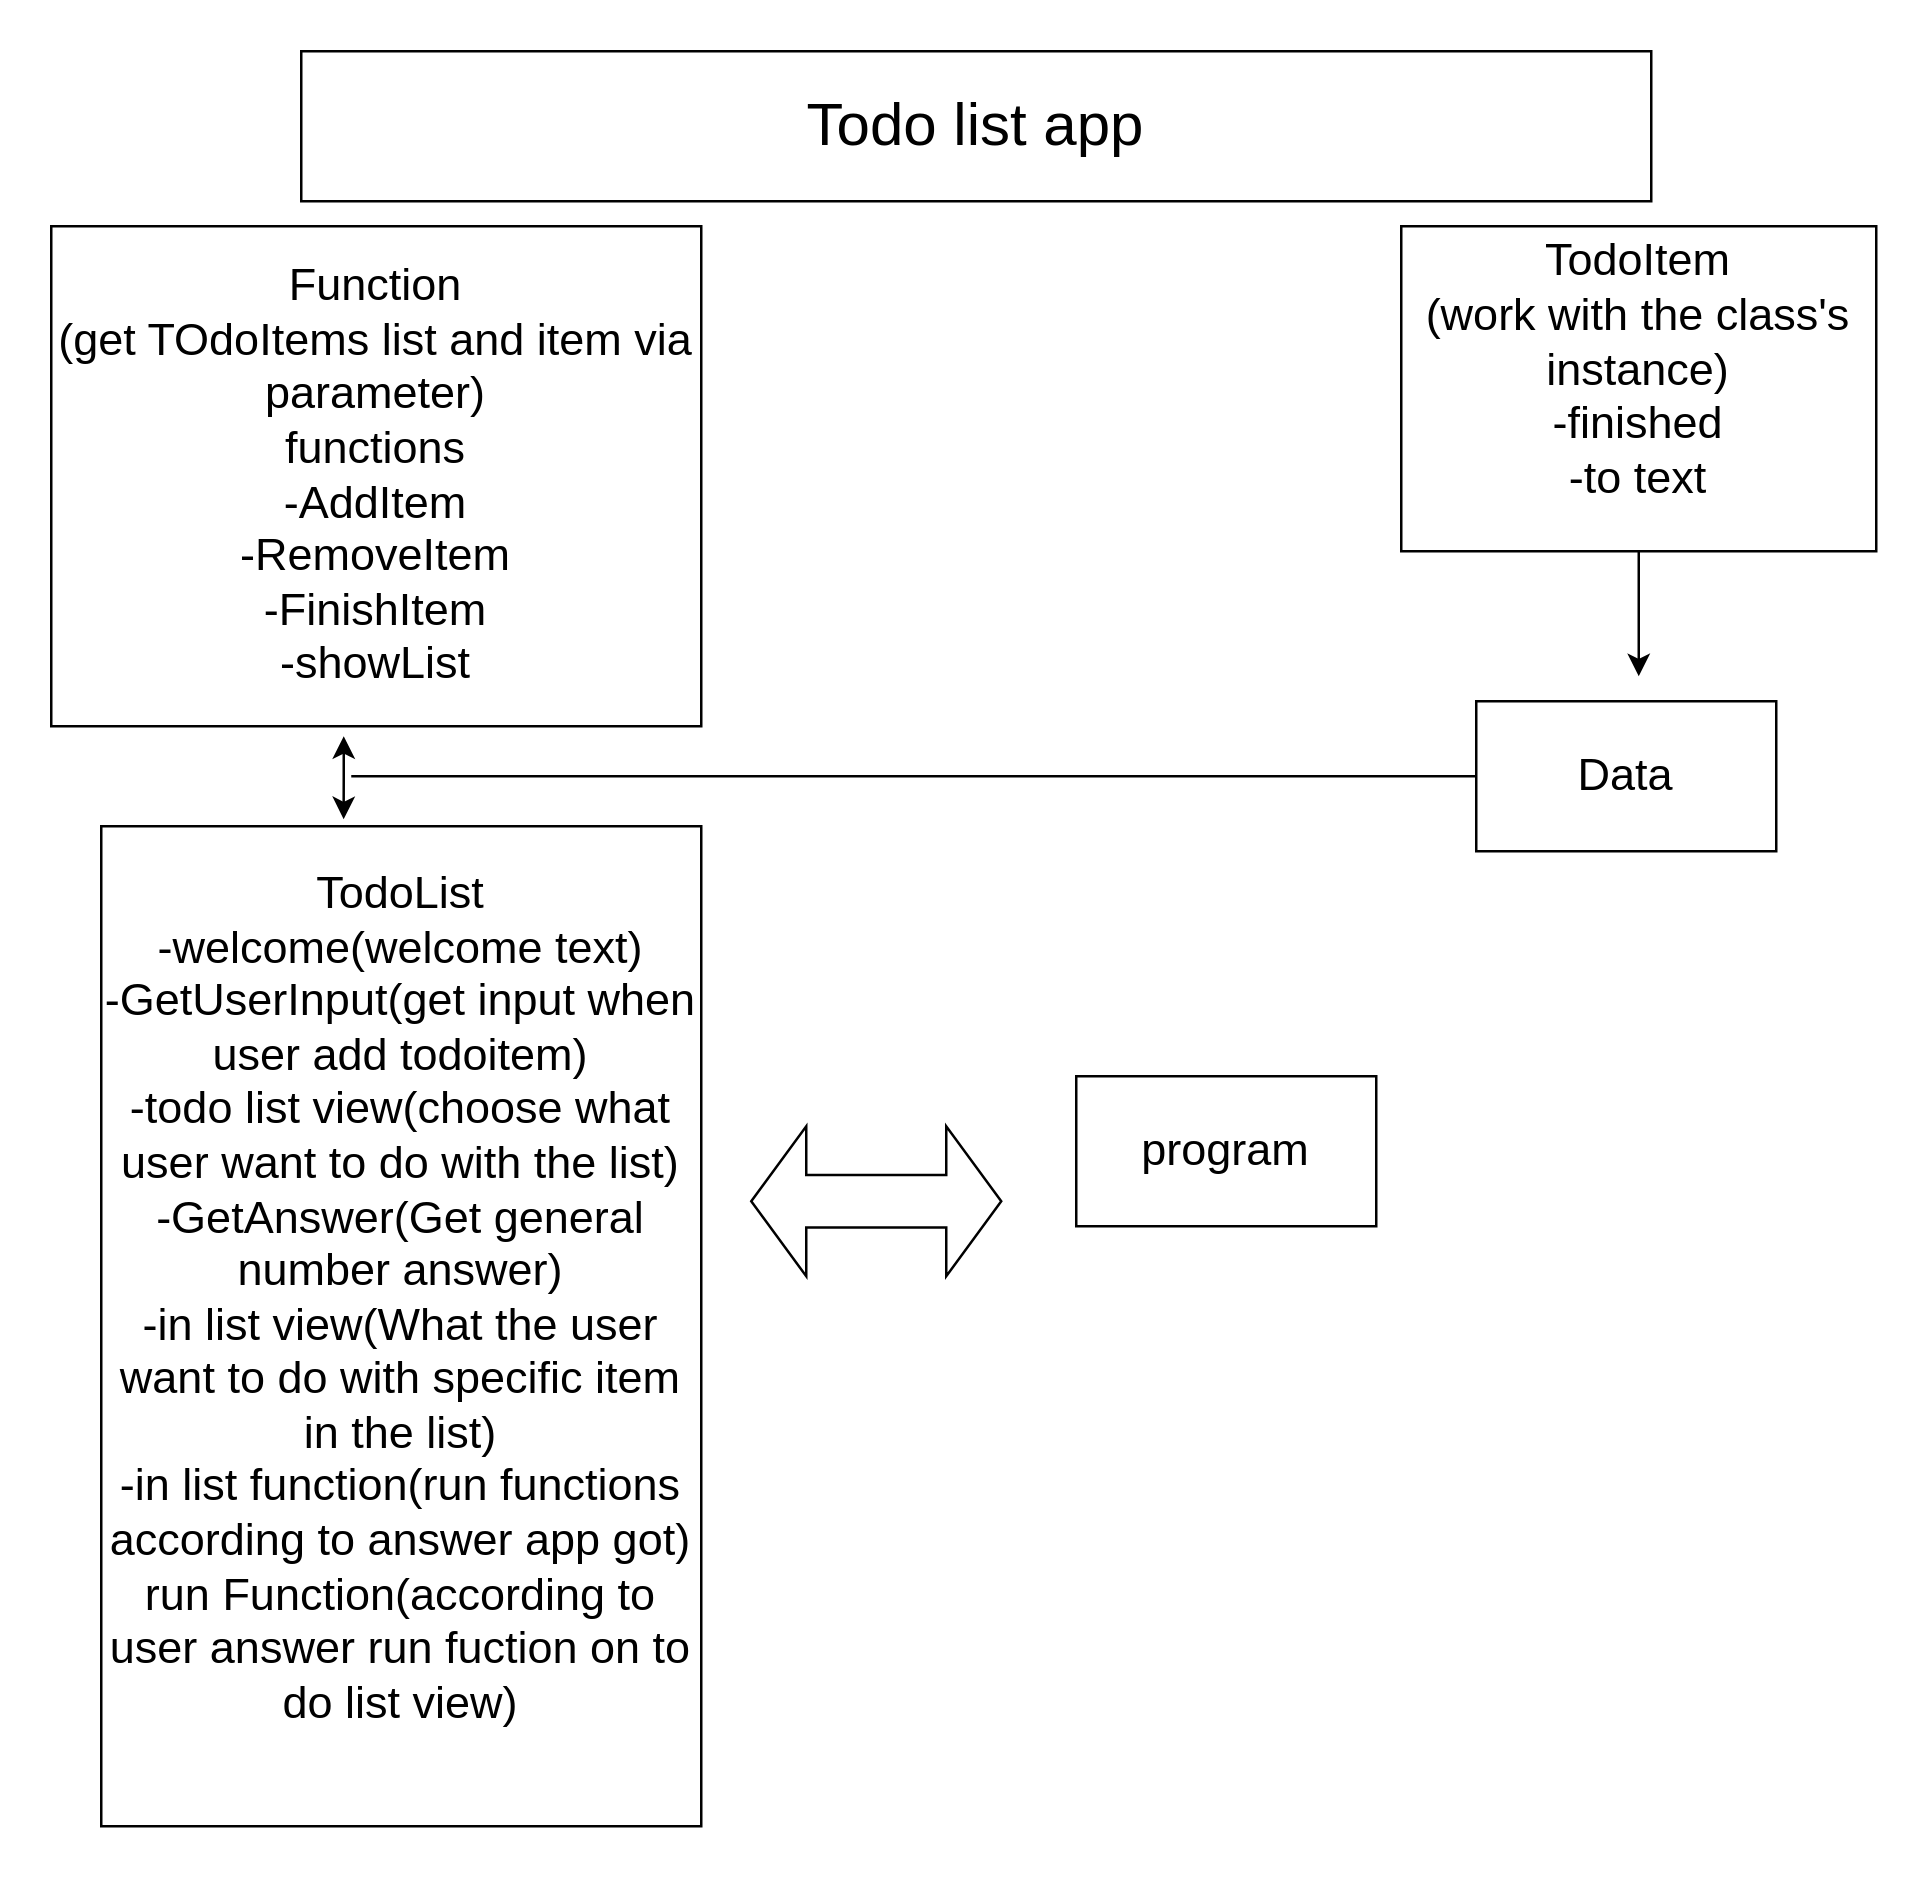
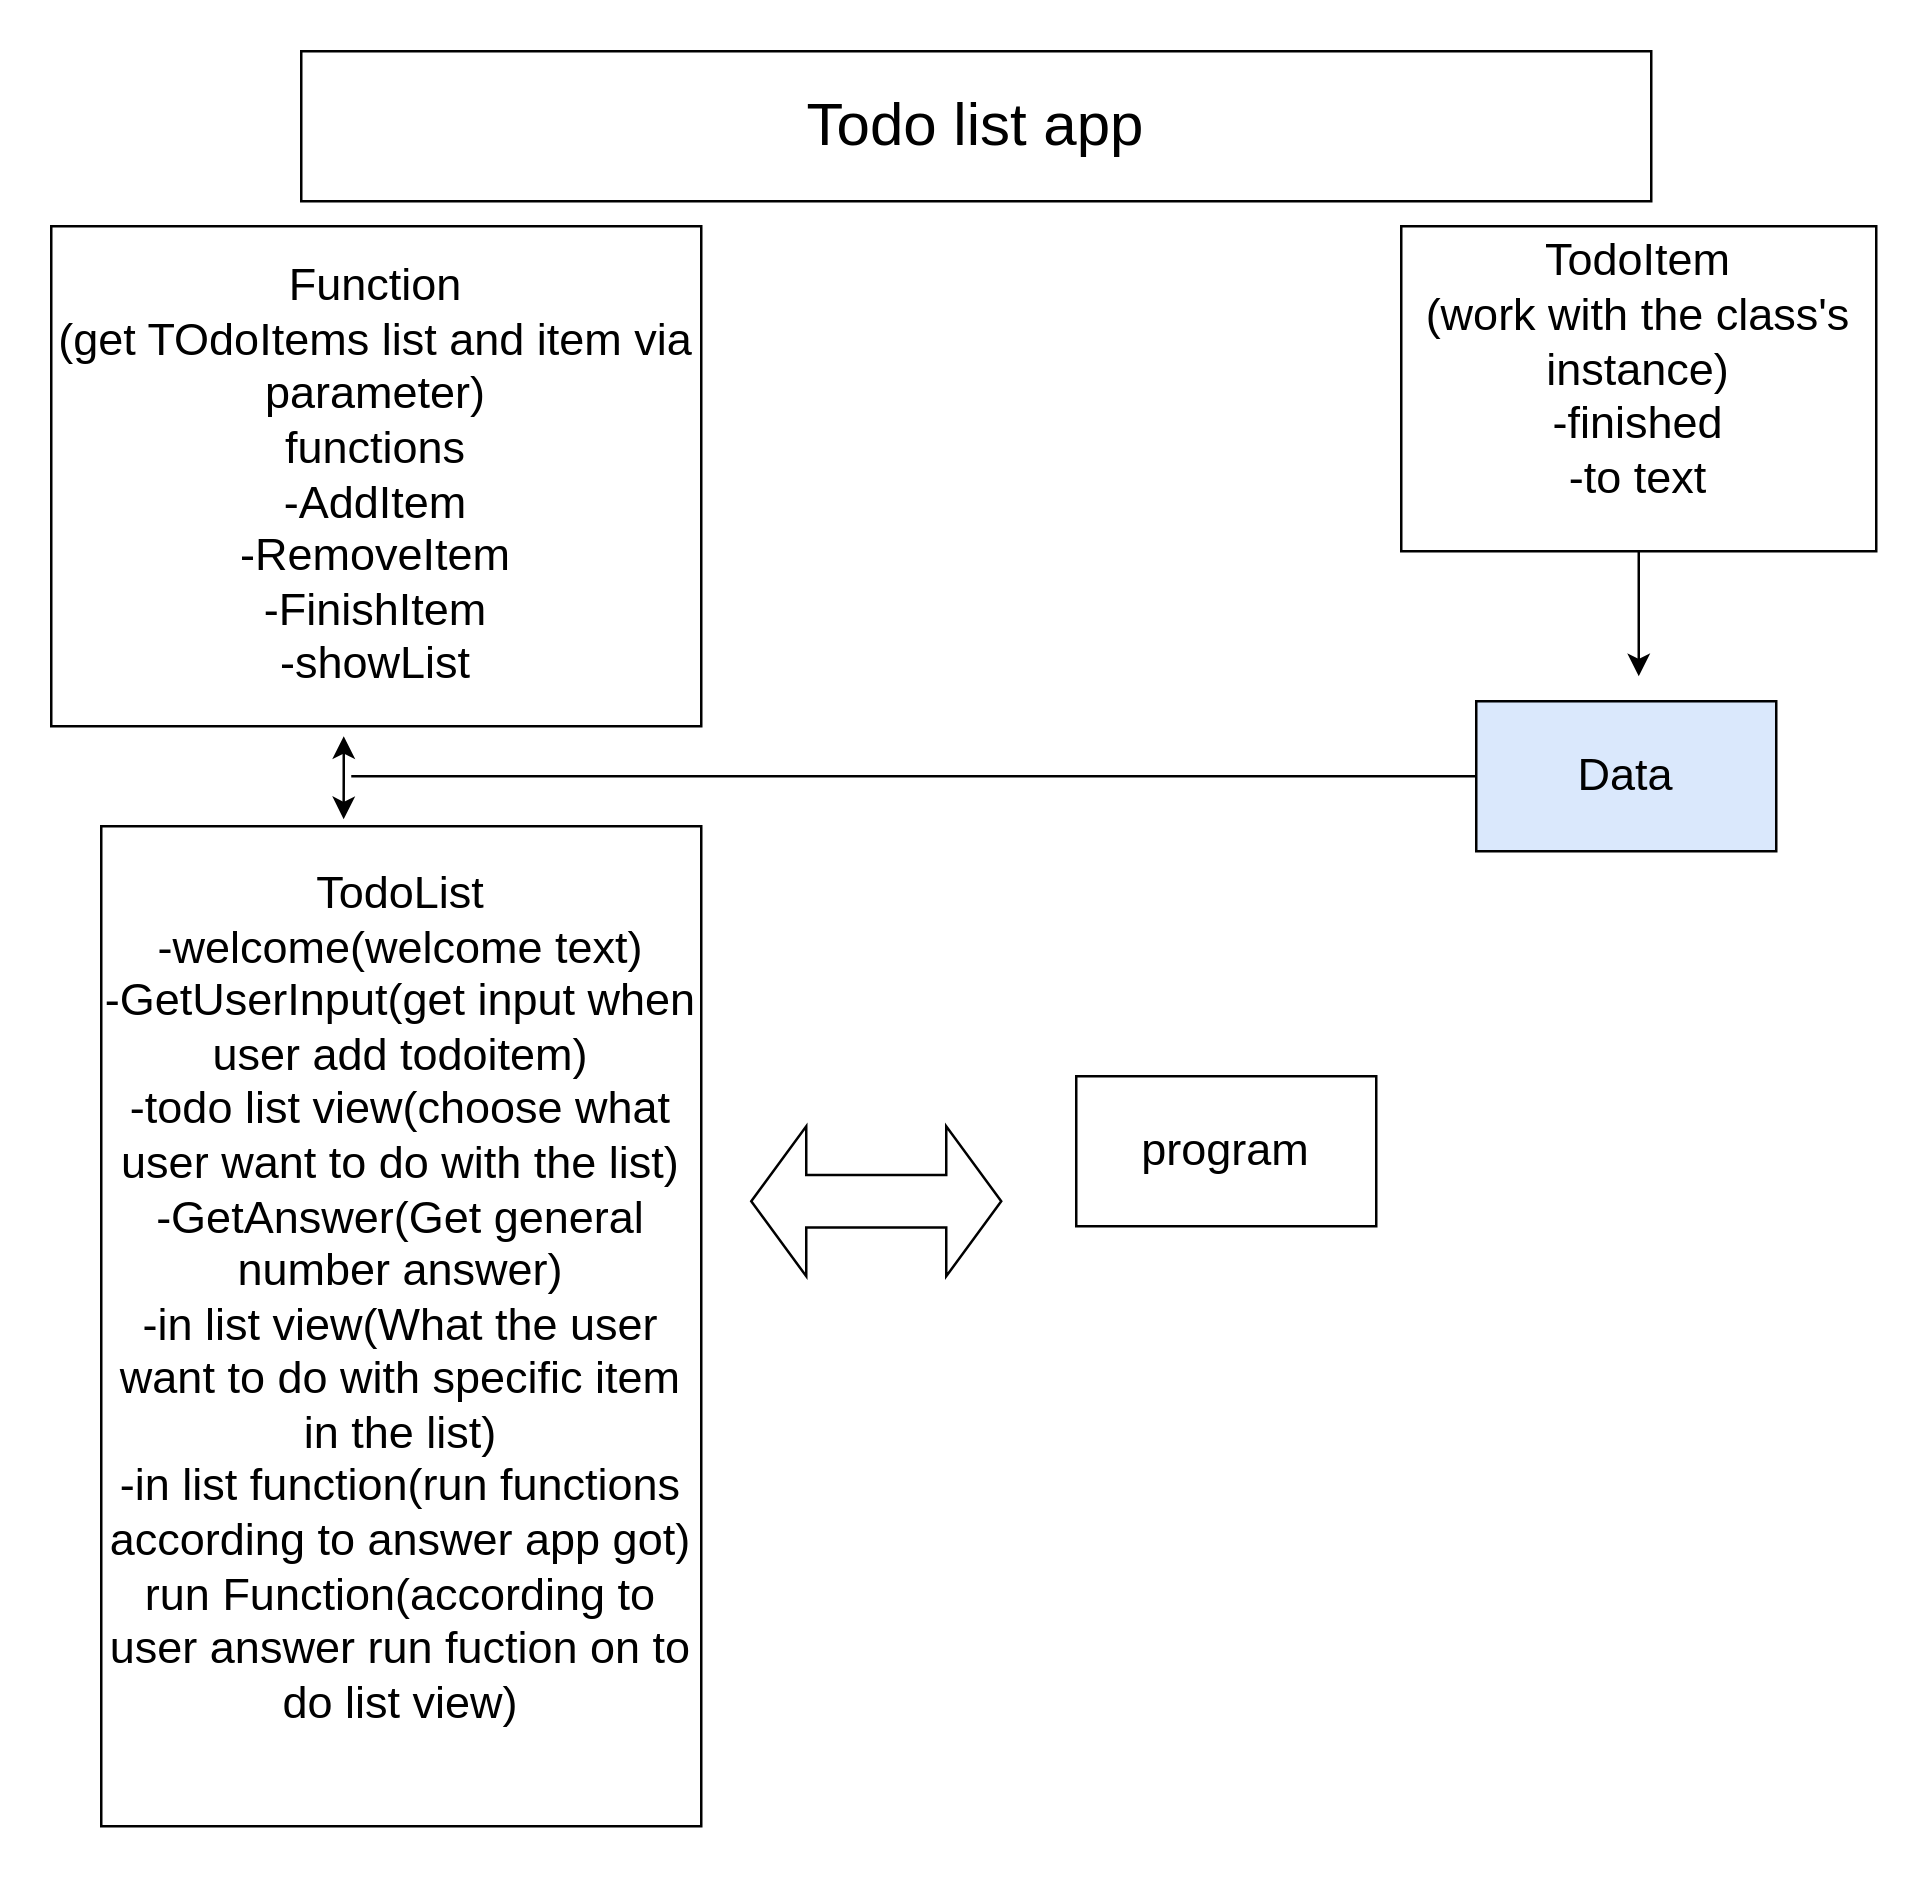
node "Data": fillcolor #ffffff -> #dae8fc
